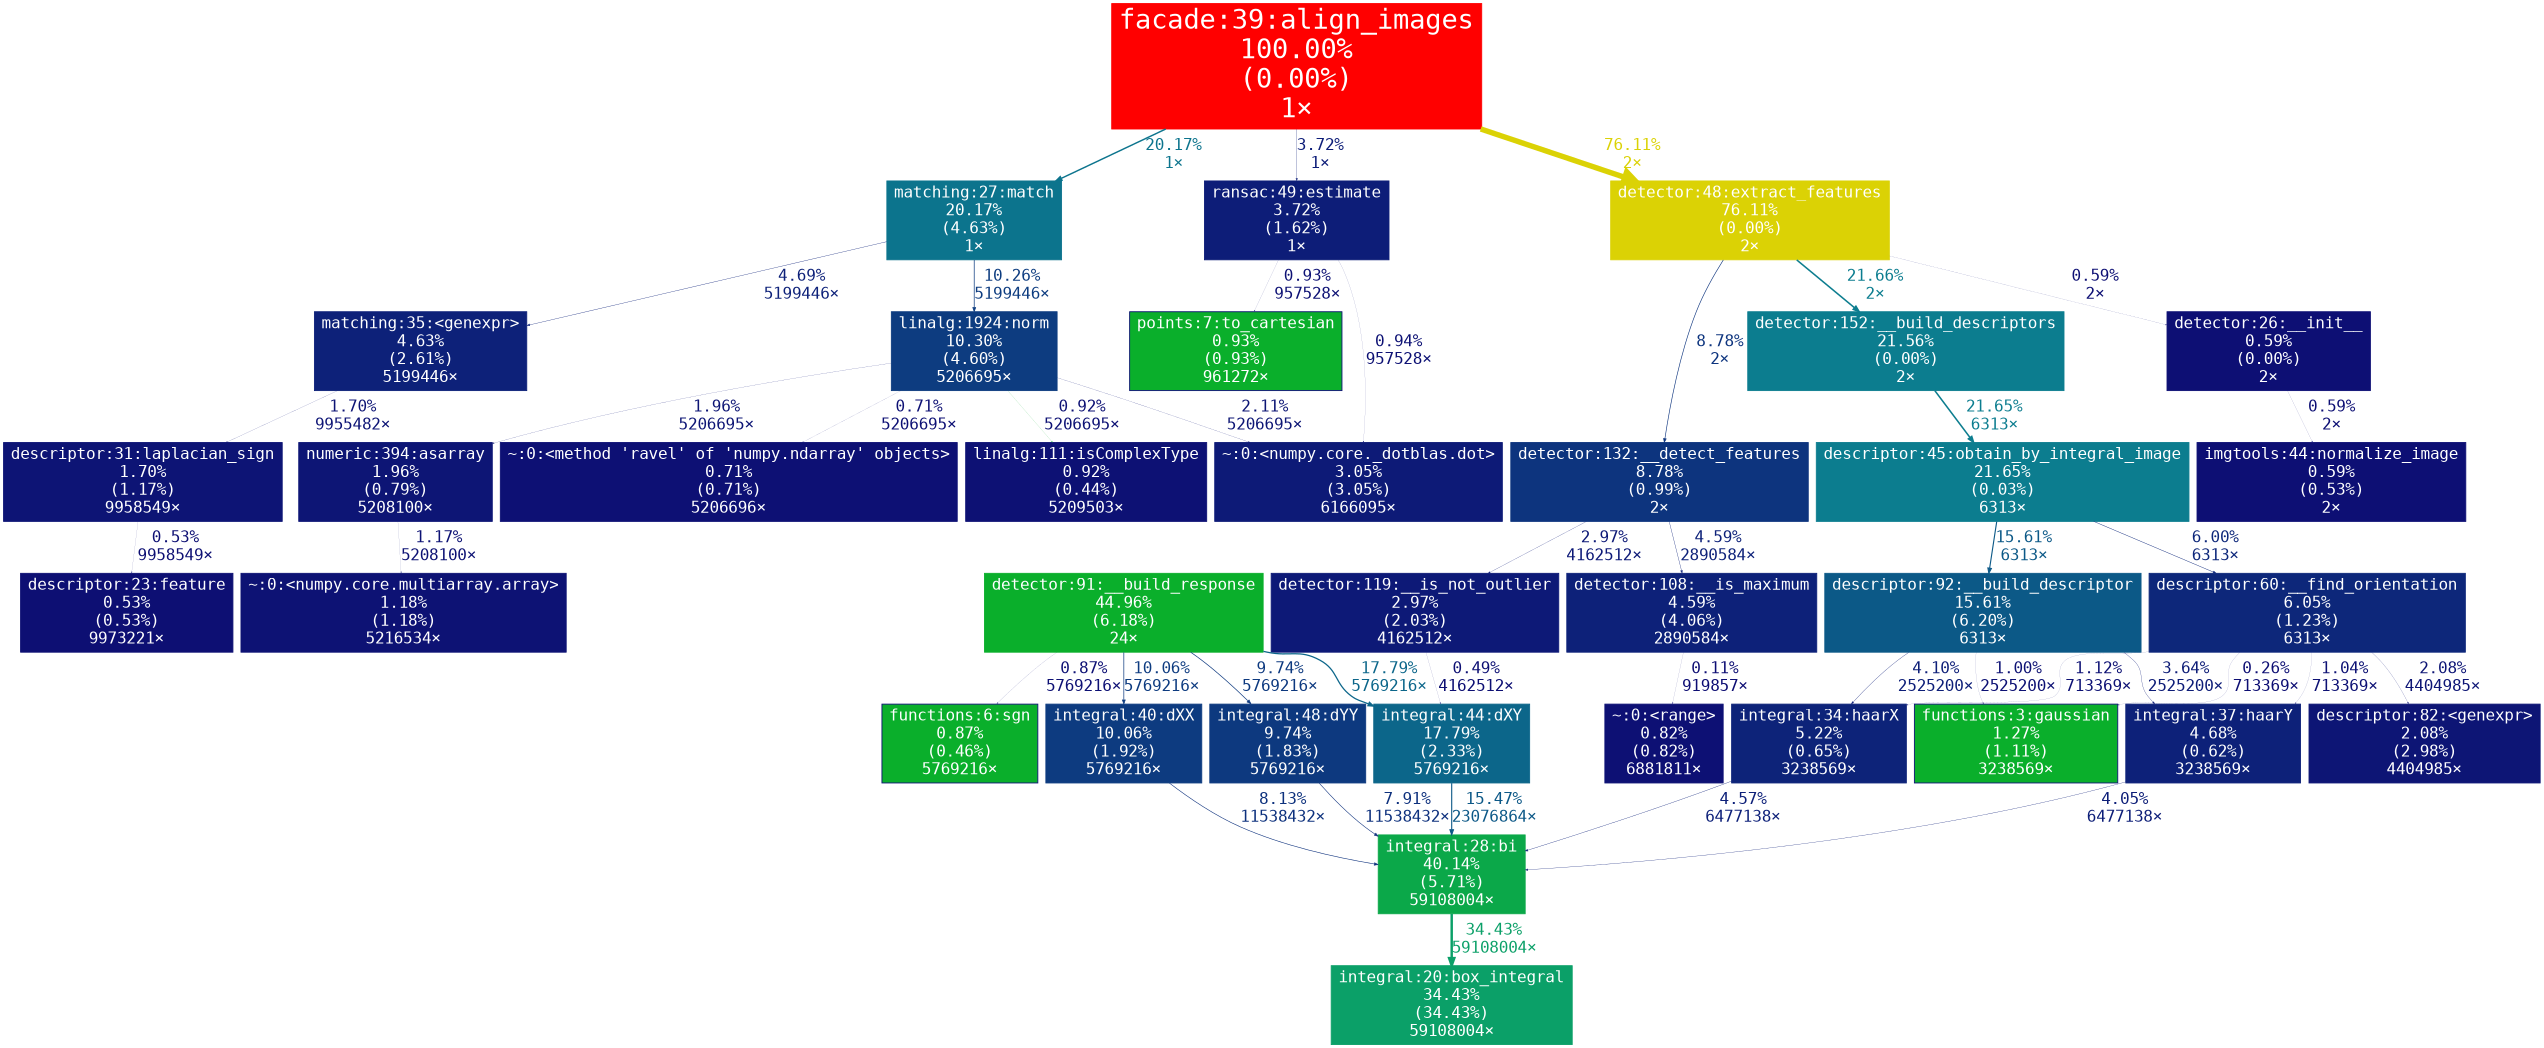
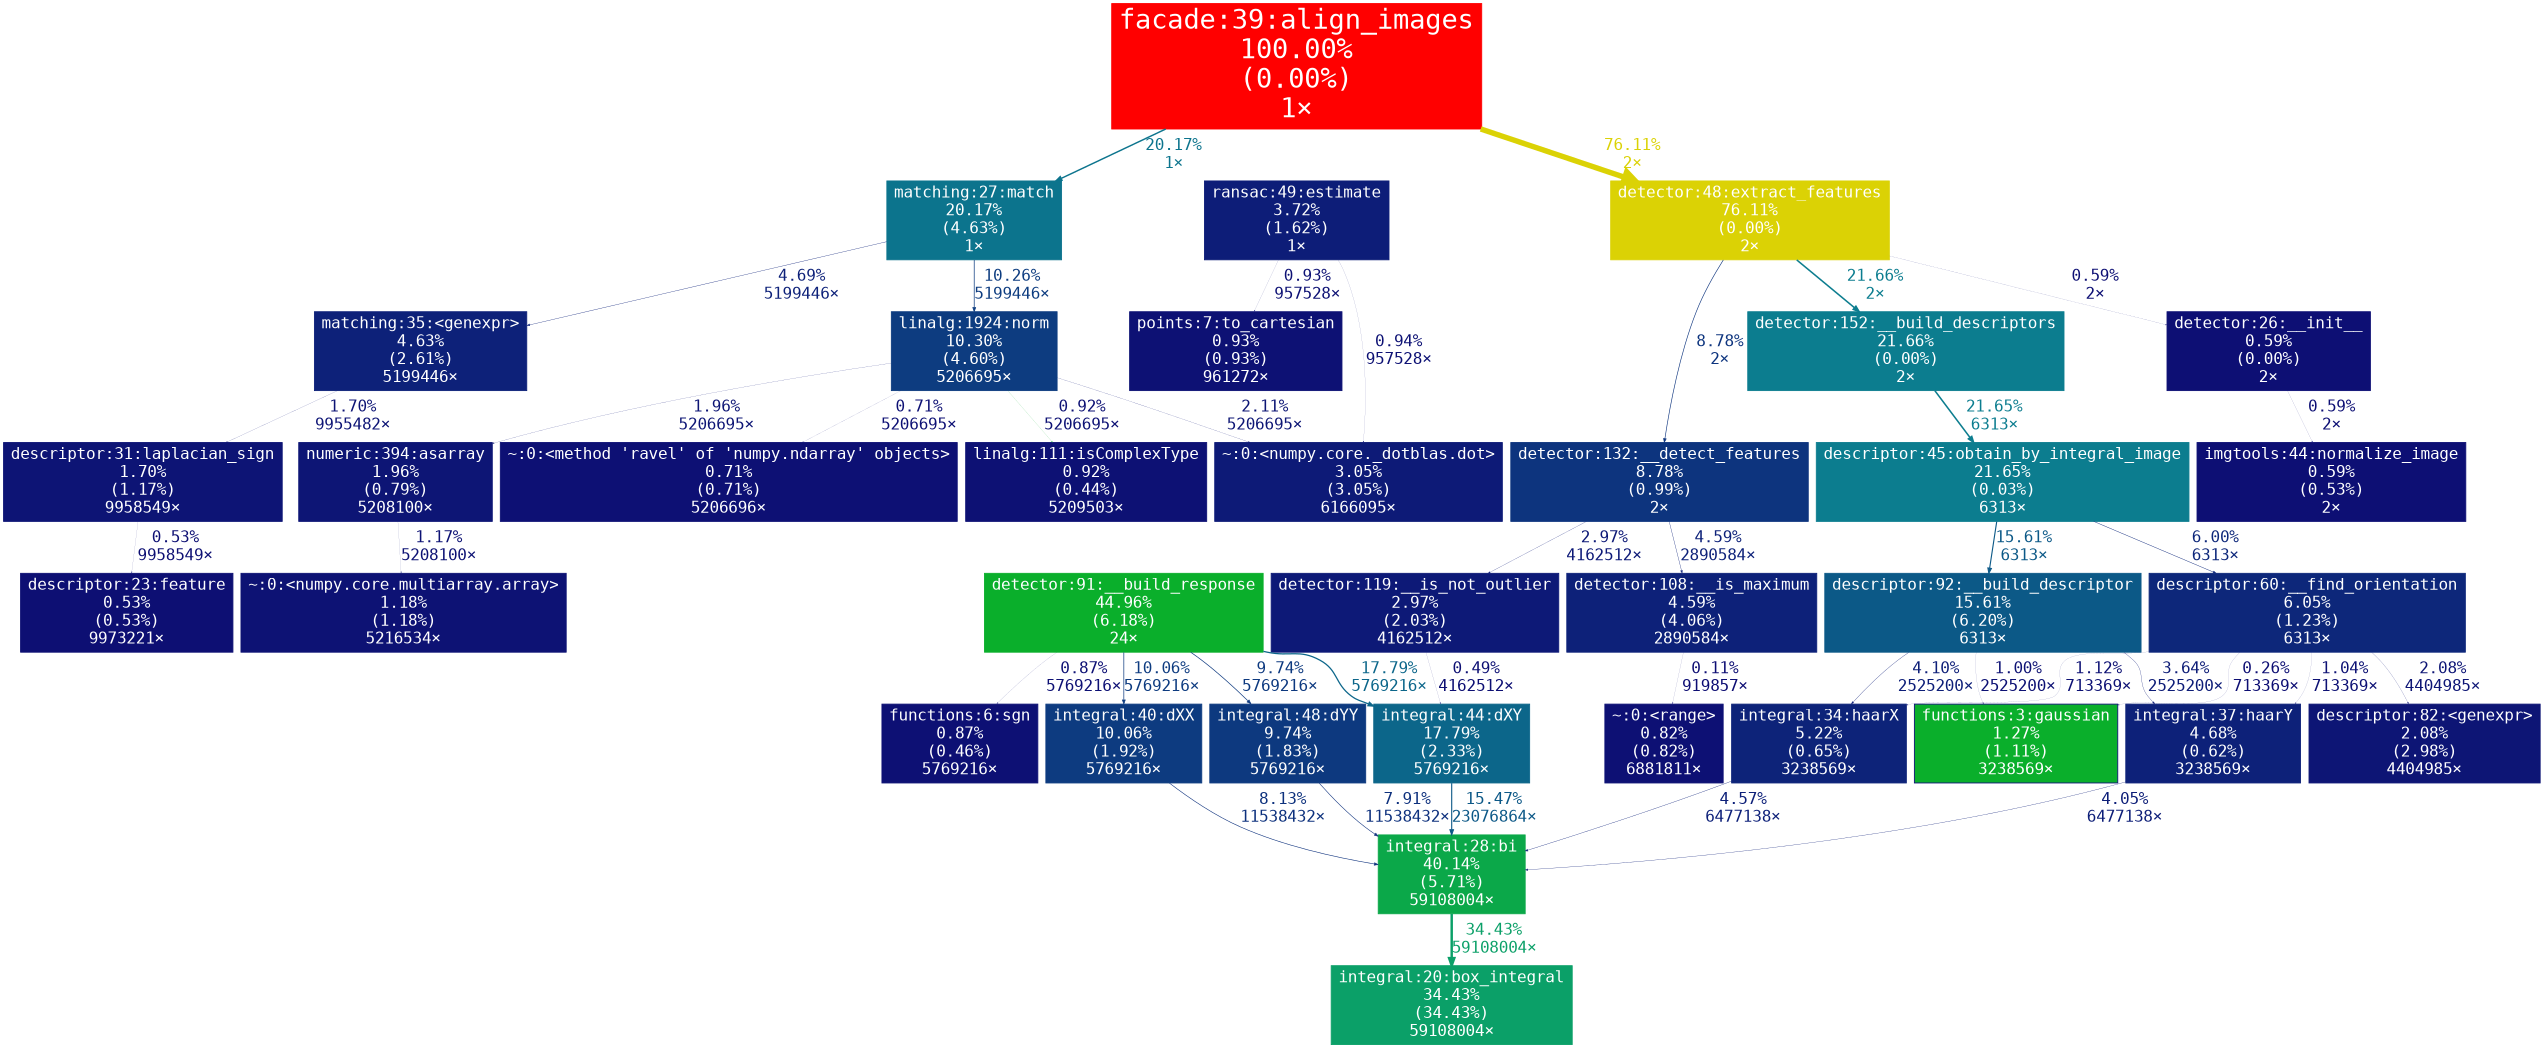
edge "facade:39:align_images 100.00% (0.00%) 1×" -> "ransac:49:estimate 3.72% (1.62%) 1×": removed, label "3.72% 1×"
node "points:7:to_cartesian 0.93% (0.93%) 961272×": fillcolor #0aaf2b -> #0d1174
node "detector:152:__build_descriptors 21.56% (0.00%) 2×": label "detector:152:__build_descriptors 21.56% (0.00%) 2×" -> "detector:152:__build_descriptors 21.66% (0.00%) 2×"
node "functions:6:sgn 0.87% (0.46%) 5769216×": fillcolor #0aaf2b -> #0d1074
